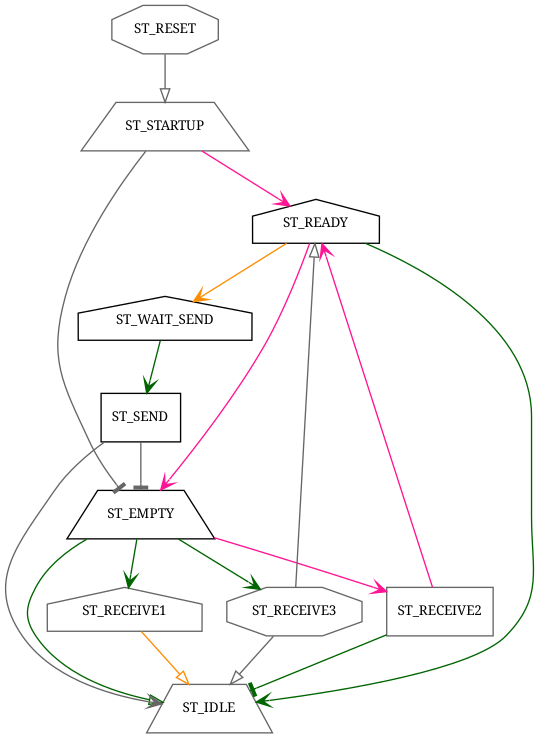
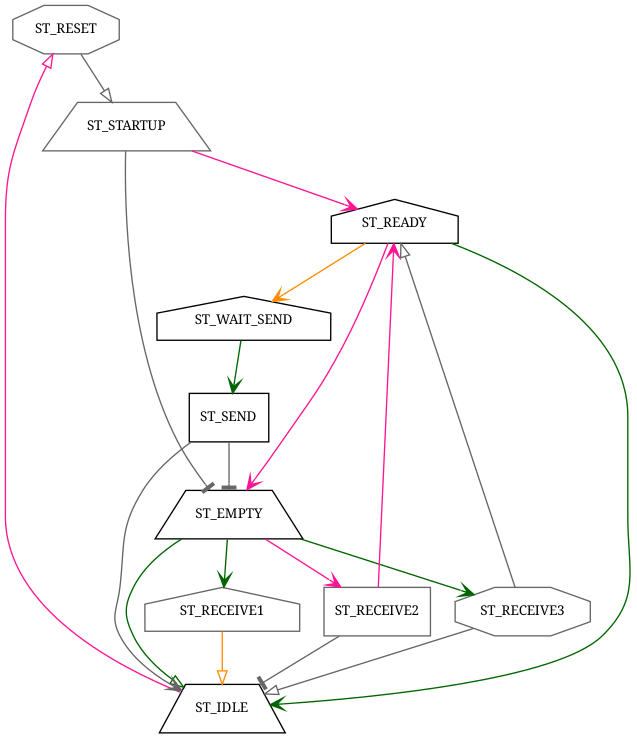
edge "ST_IDLE" -> "ST_RESET": added
edge "ST_RECEIVE2" -> "ST_IDLE": color darkgreen -> gray40
node "ST_IDLE": color gray40 -> black
